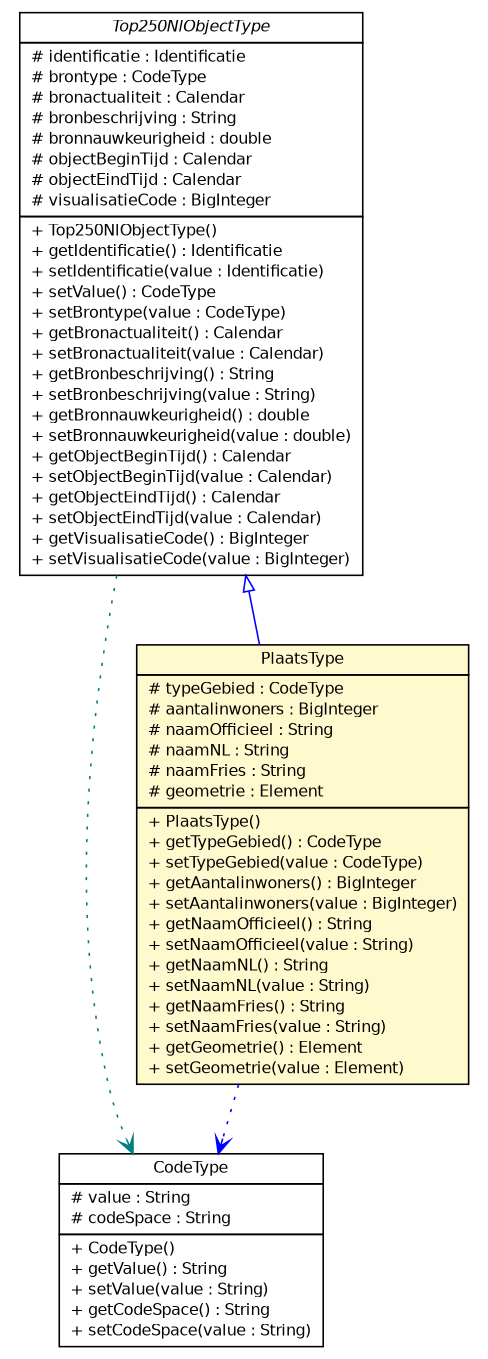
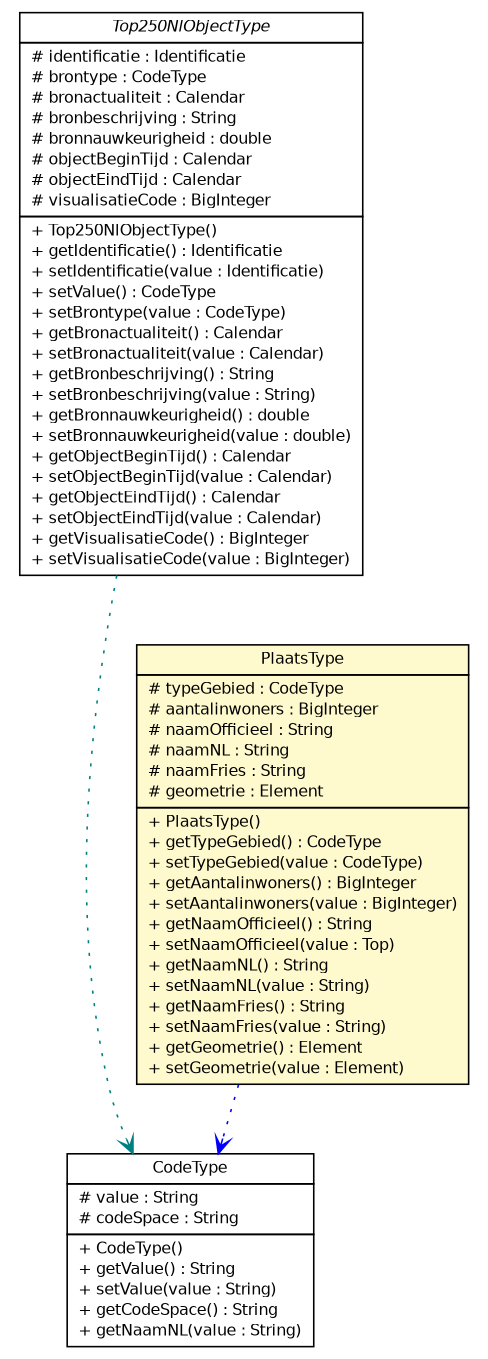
edge "PlaatsType" -> "Top250NlObjectType": removed
node "PlaatsType": text "+ setNaamOfficieel(value : String)" -> "+ setNaamOfficieel(value : Top)"
node "CodeType": text "+ setCodeSpace(value : String)" -> "+ getNaamNL(value : String)"
